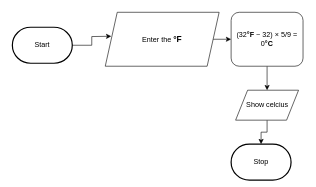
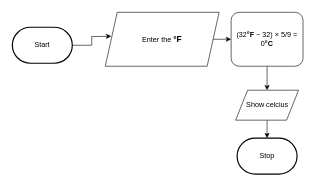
node "Stop": moved (261, 162) -> (267, 156)
